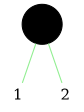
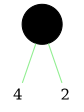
node "1": label "1" -> "4"
